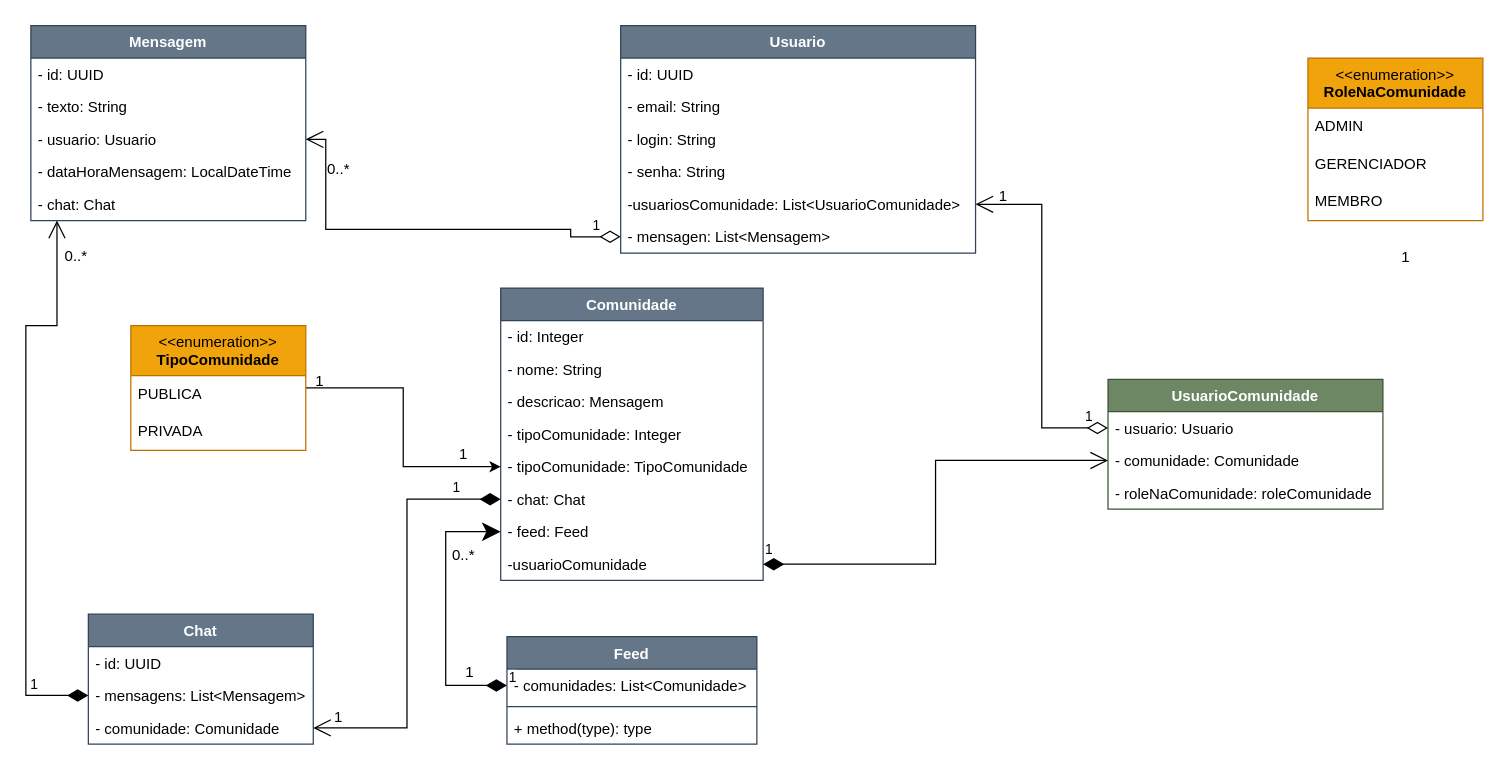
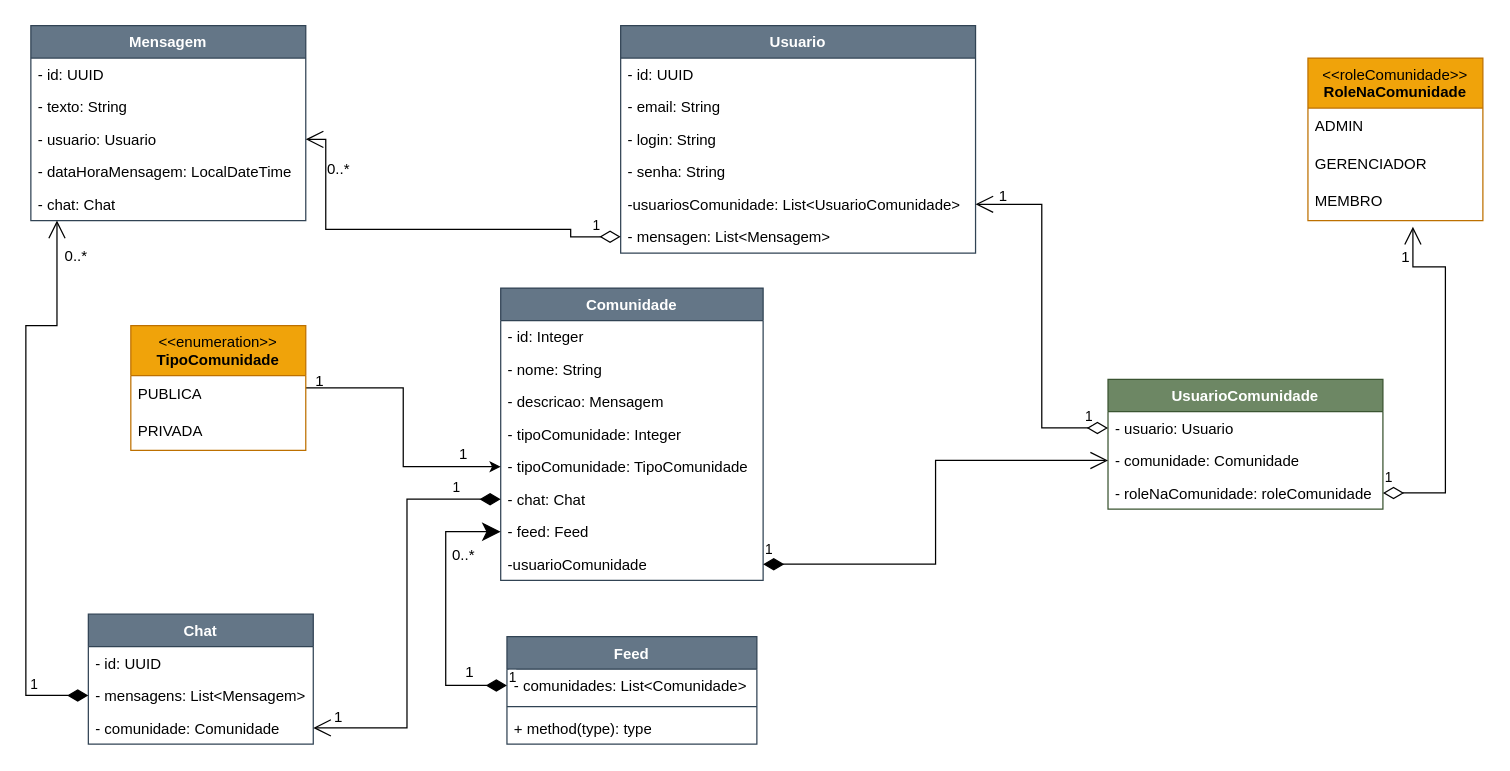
node "<<enumeration>> RoleNaComunidade": label "<<enumeration>> RoleNaComunidade" -> "<<roleComunidade>> RoleNaComunidade"
edge "MEMBRO" -- "- roleNaComunidade: roleComunidade": added, label "1"
